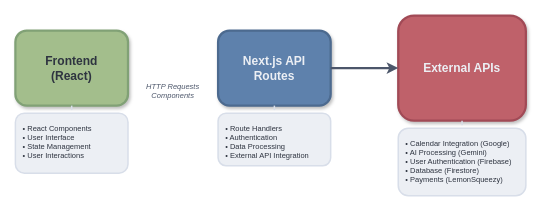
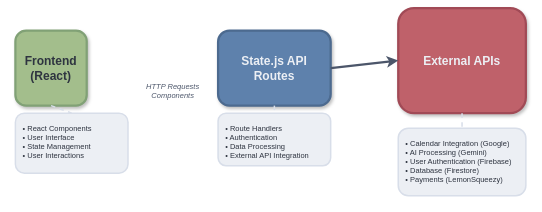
node "Frontend (React)": size 113x75 -> 71x75
node "Next.js API Routes": label "Next.js API Routes" -> "State.js API Routes"
node "External APIs": moved (462, 68) -> (462, 60)
